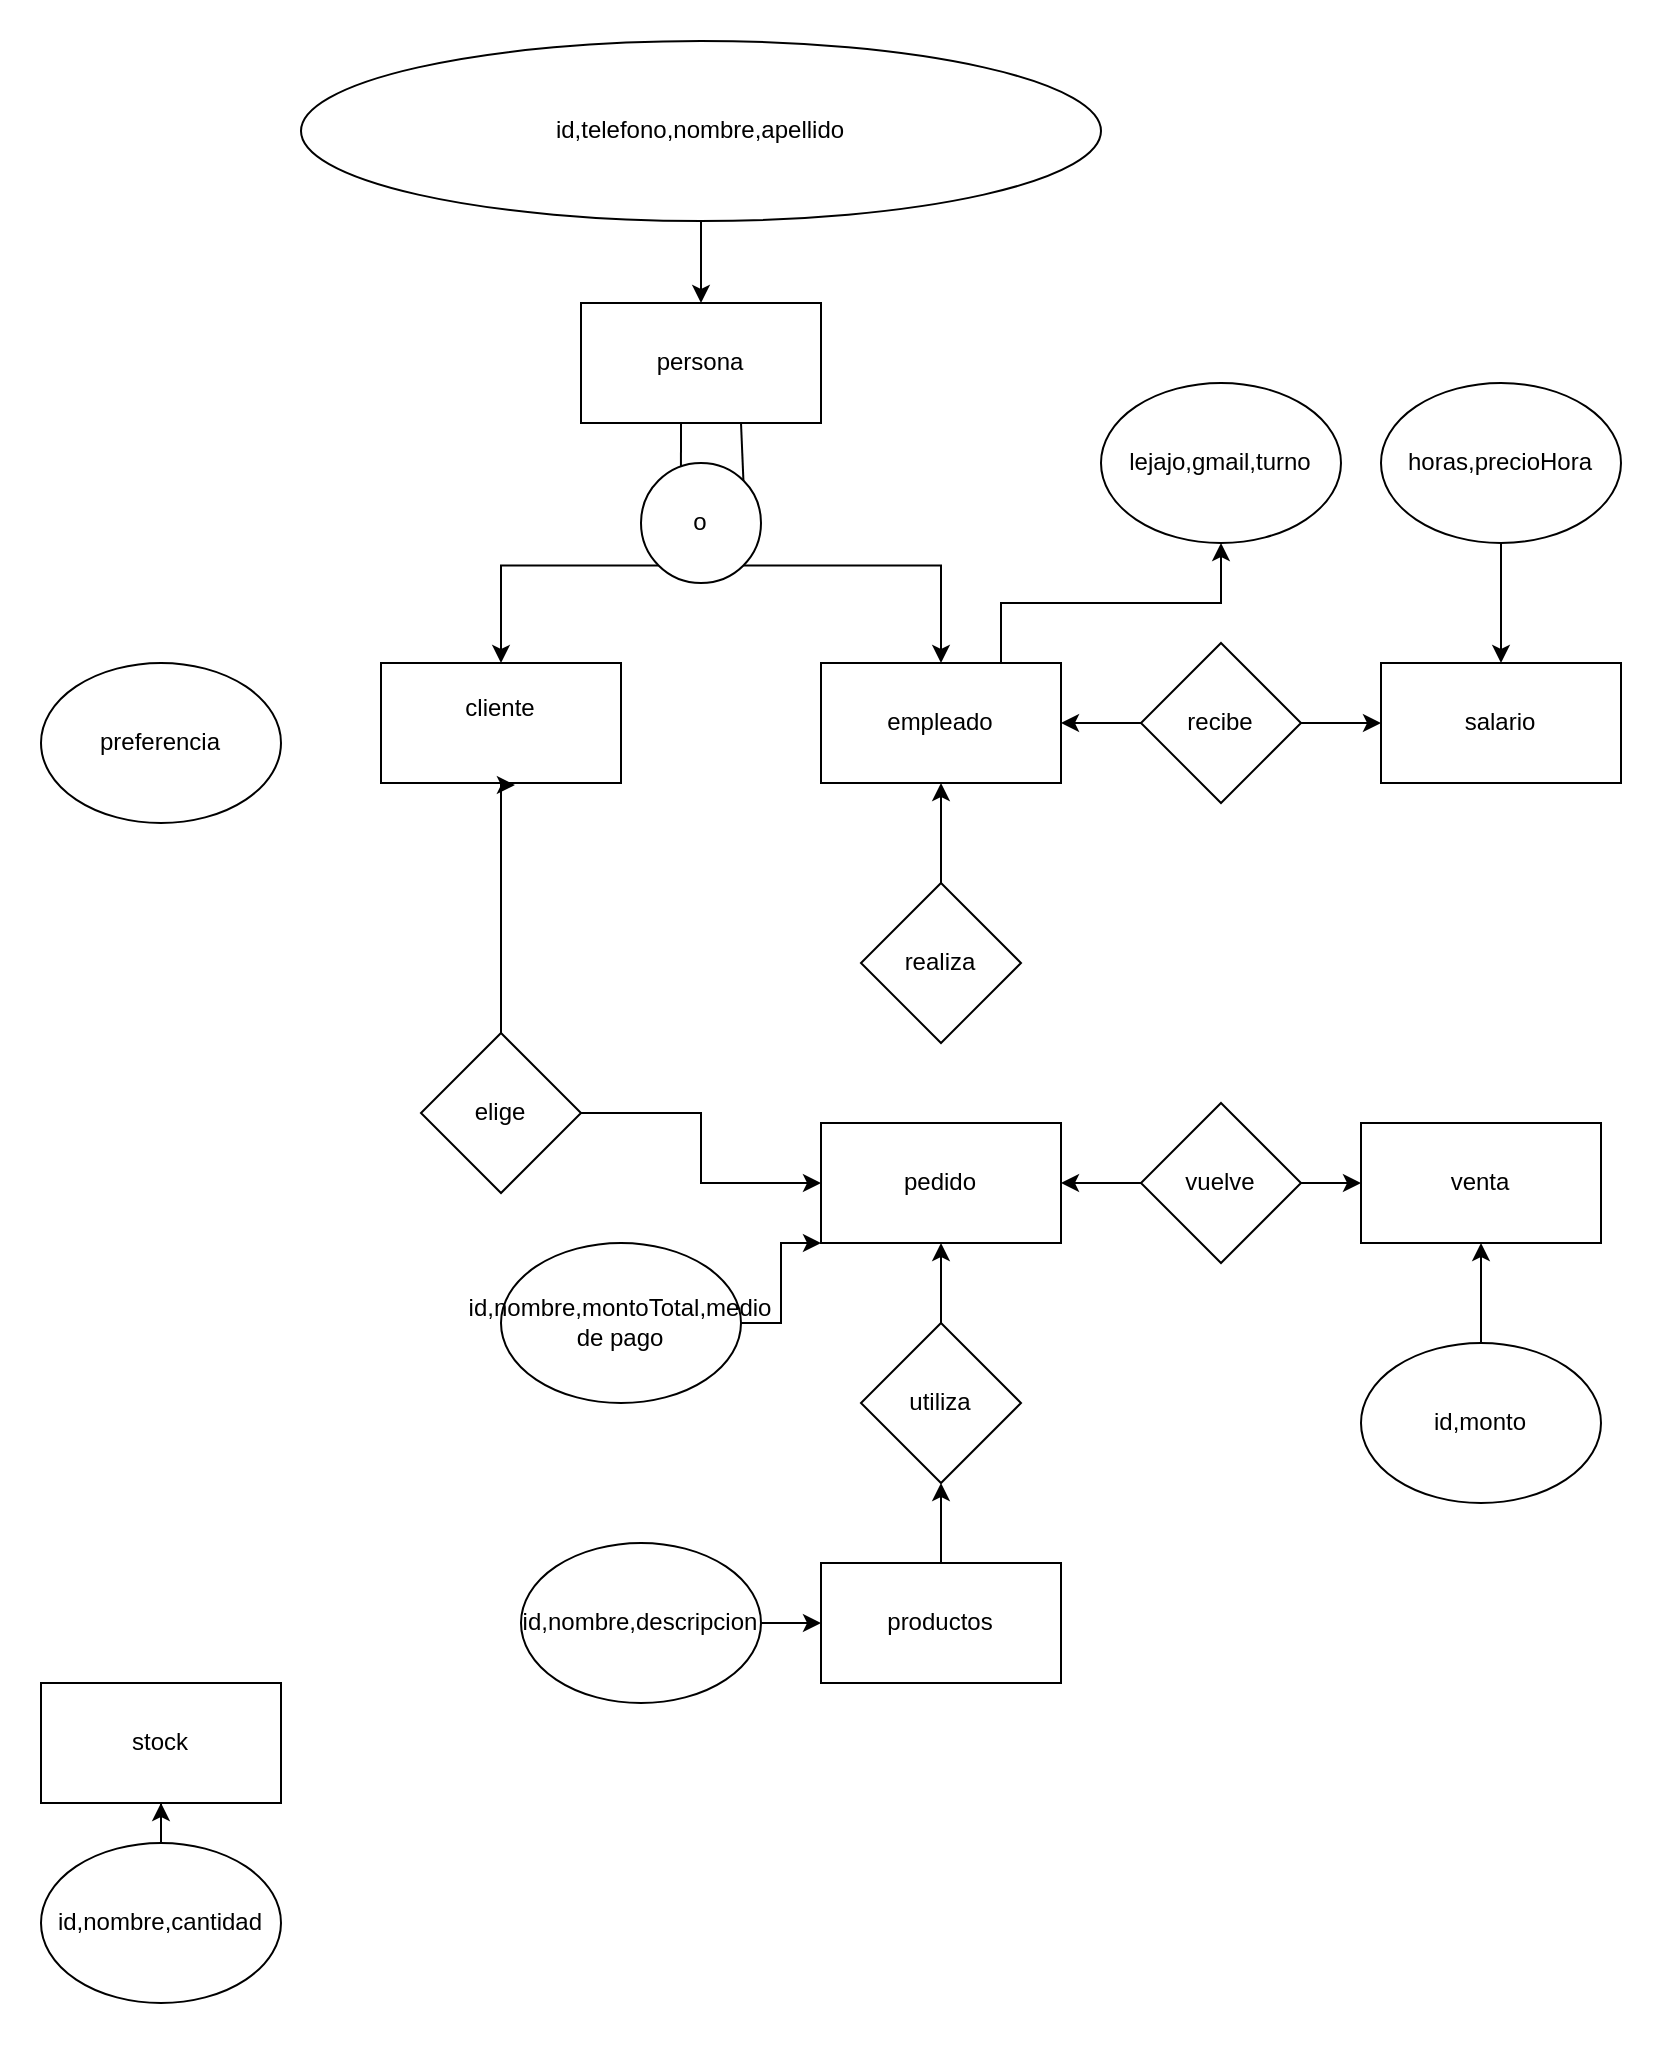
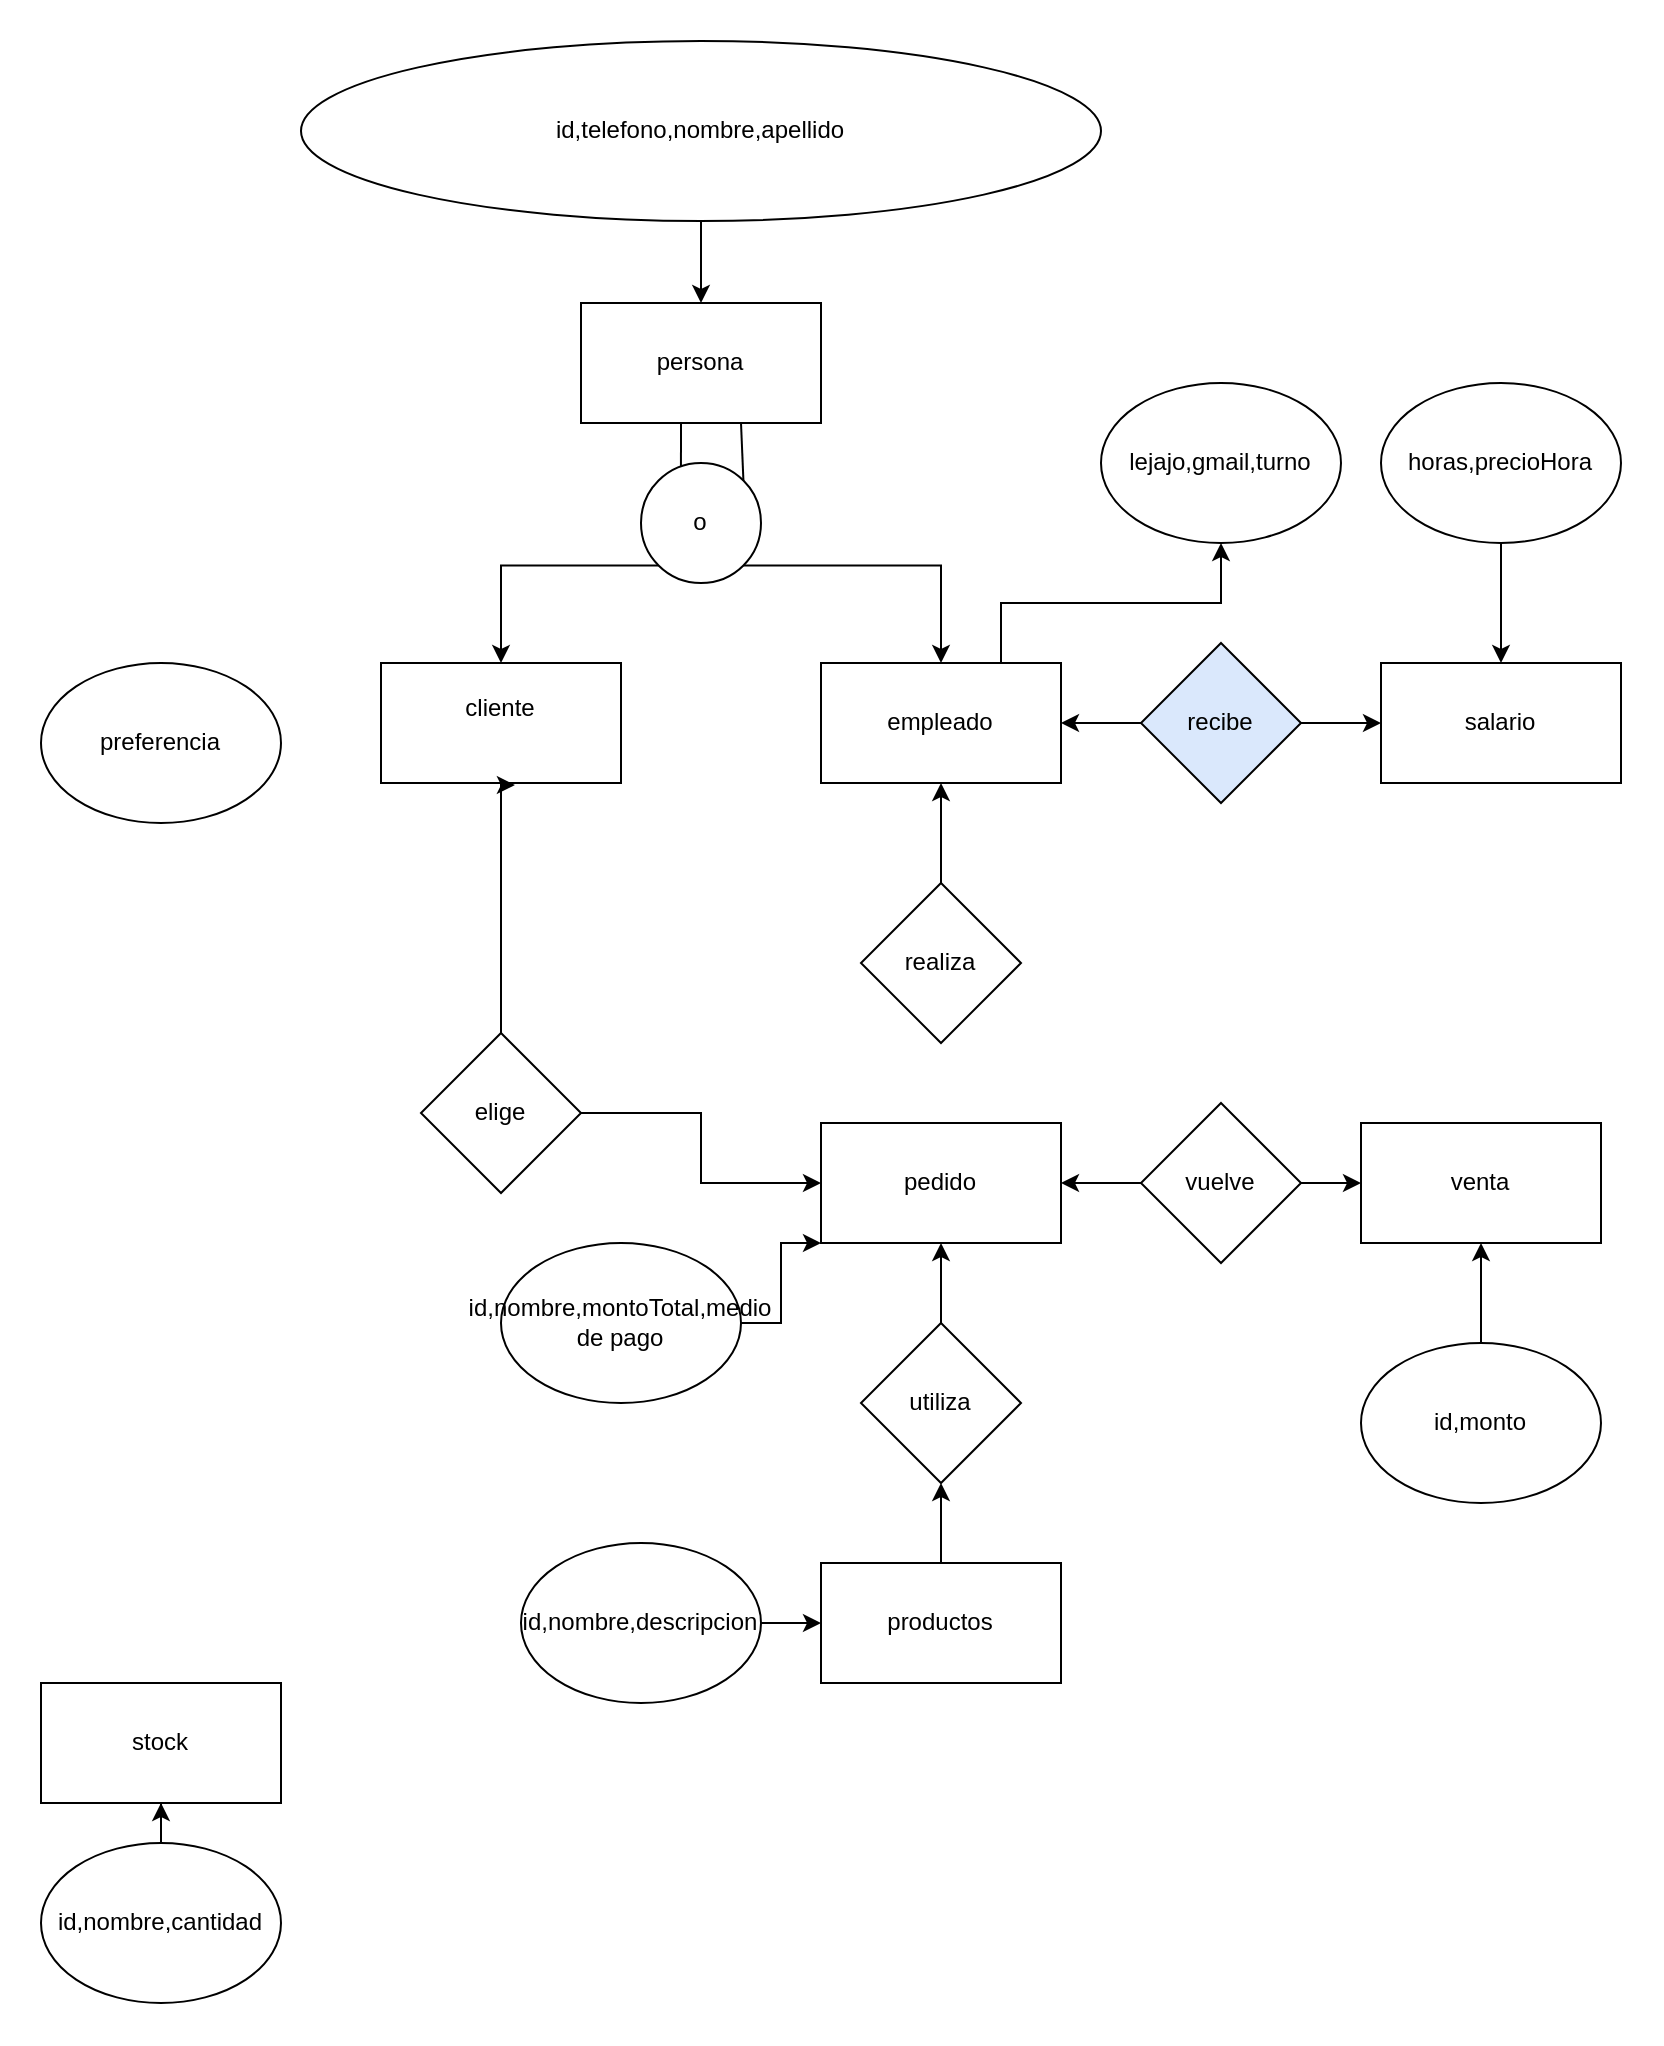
node "recibe": fillcolor #ffffff -> #dae8fc
